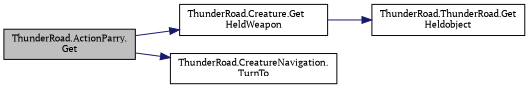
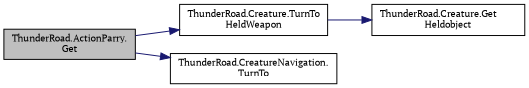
node "ThunderRoad.Creature.Get HeldWeapon": label "ThunderRoad.Creature.Get HeldWeapon" -> "ThunderRoad.Creature.TurnTo HeldWeapon"
node "ThunderRoad.ThunderRoad.Get Heldobject": label "ThunderRoad.ThunderRoad.Get Heldobject" -> "ThunderRoad.Creature.Get Heldobject"
